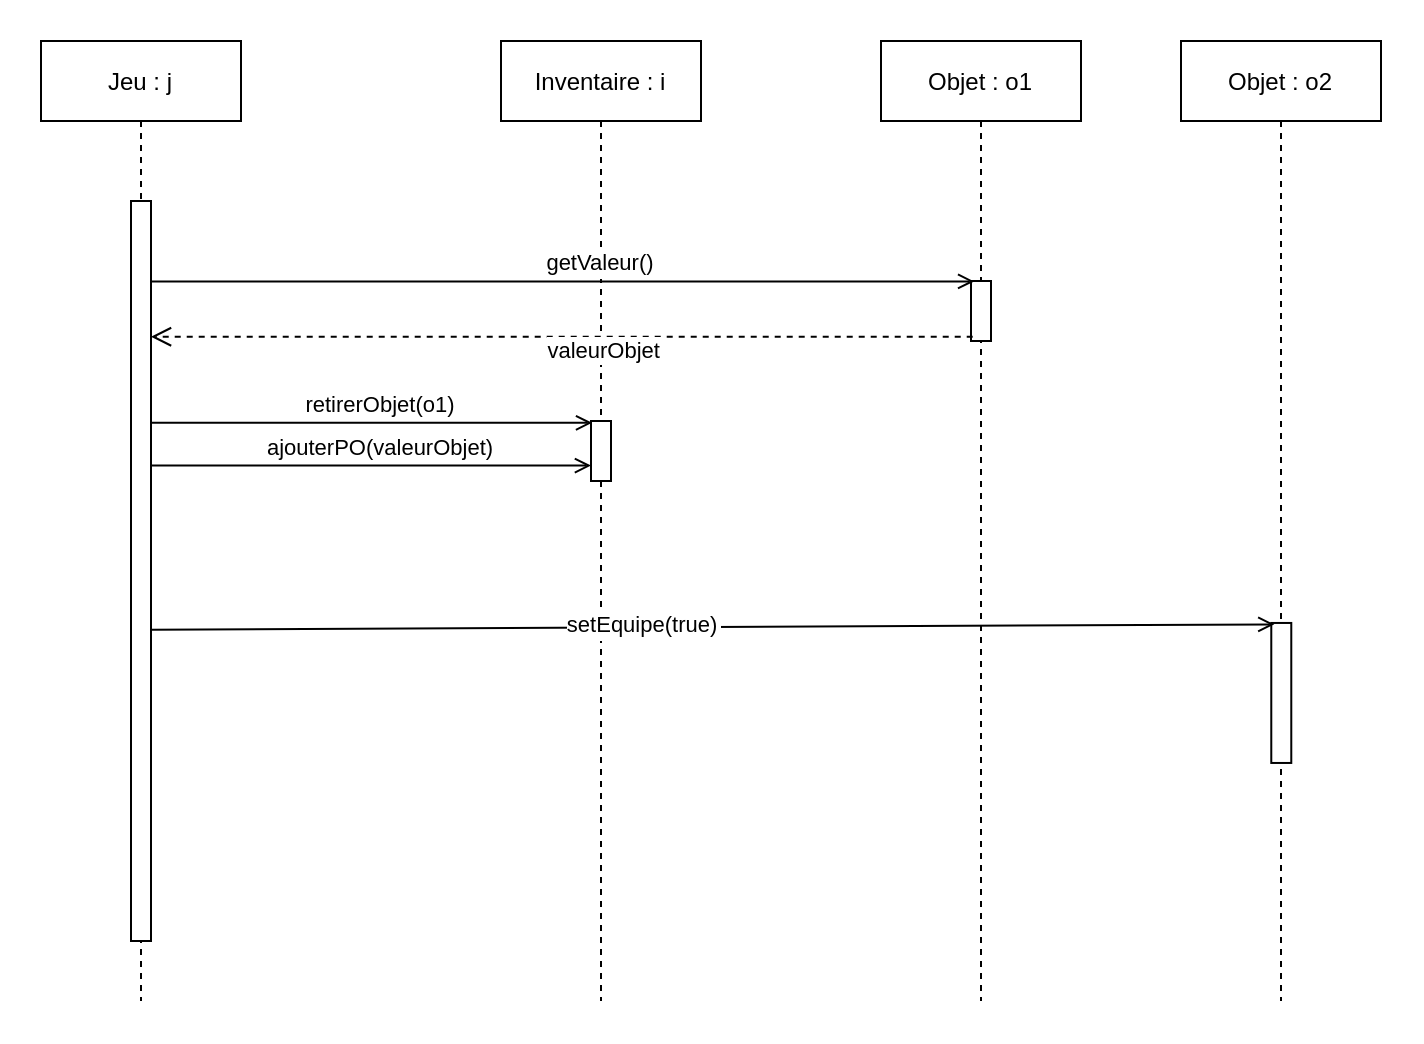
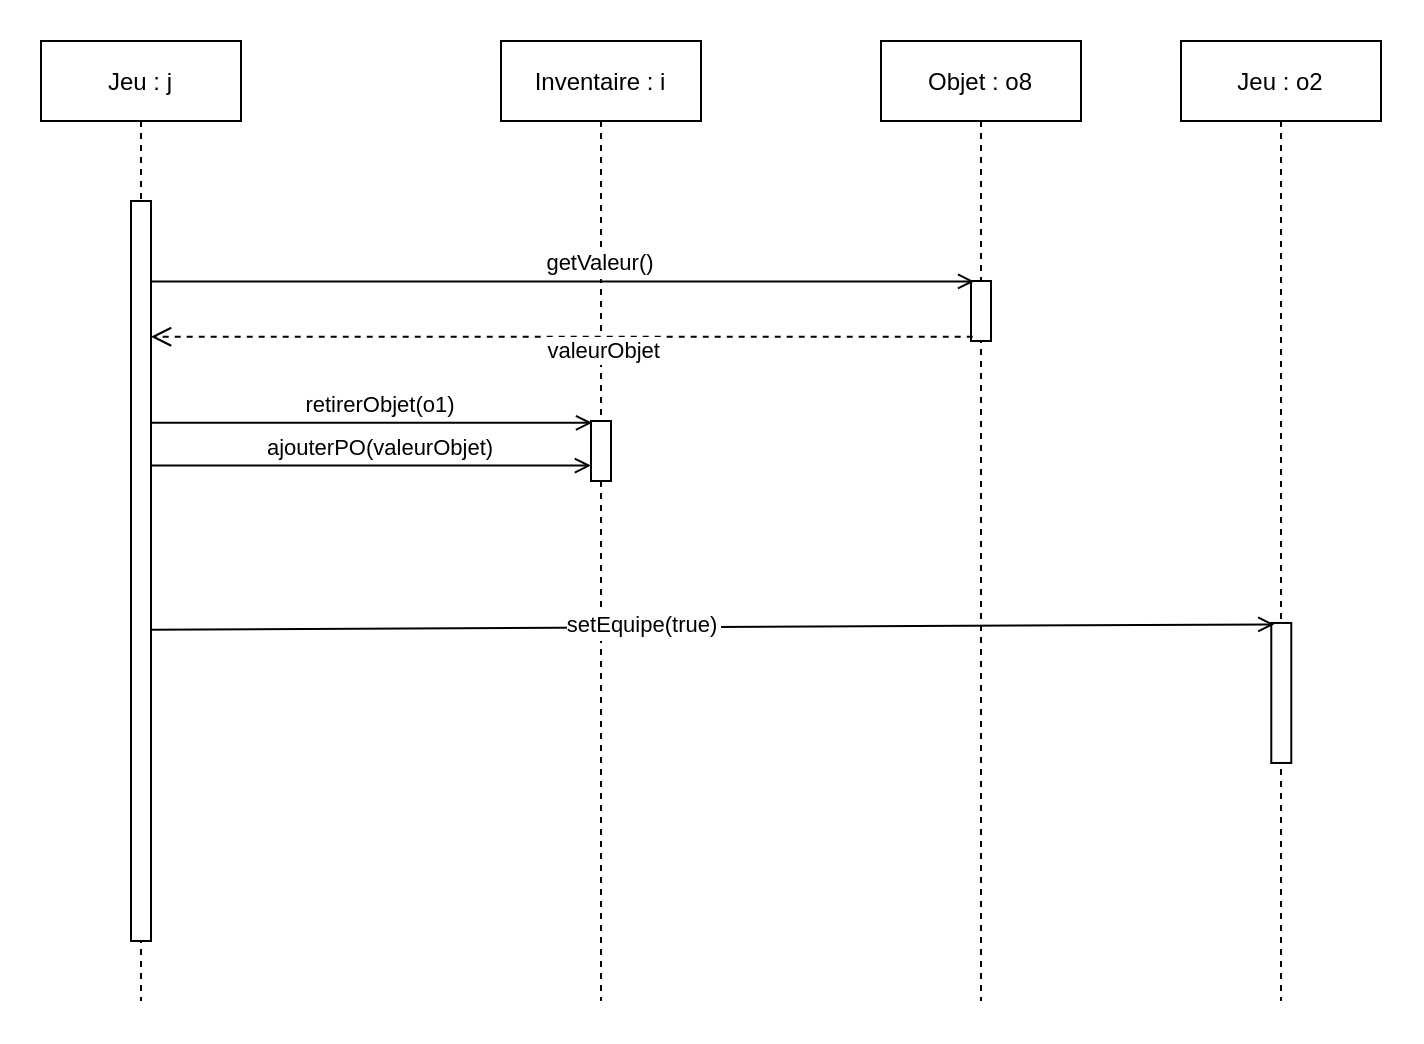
node "Objet : o1": label "Objet : o1" -> "Objet : o8"
node "Objet : o2": label "Objet : o2" -> "Jeu : o2"
